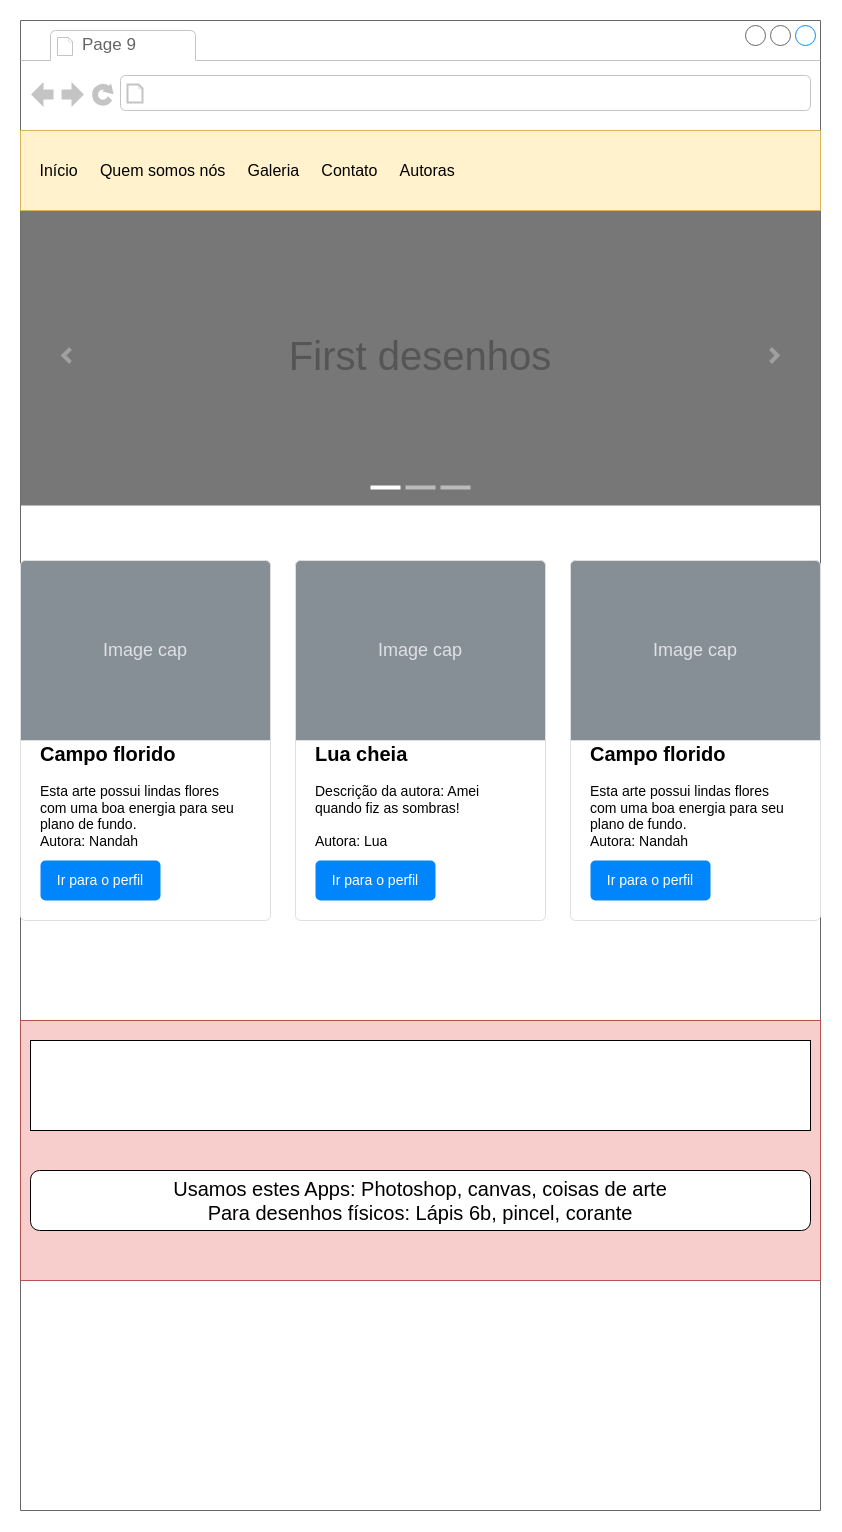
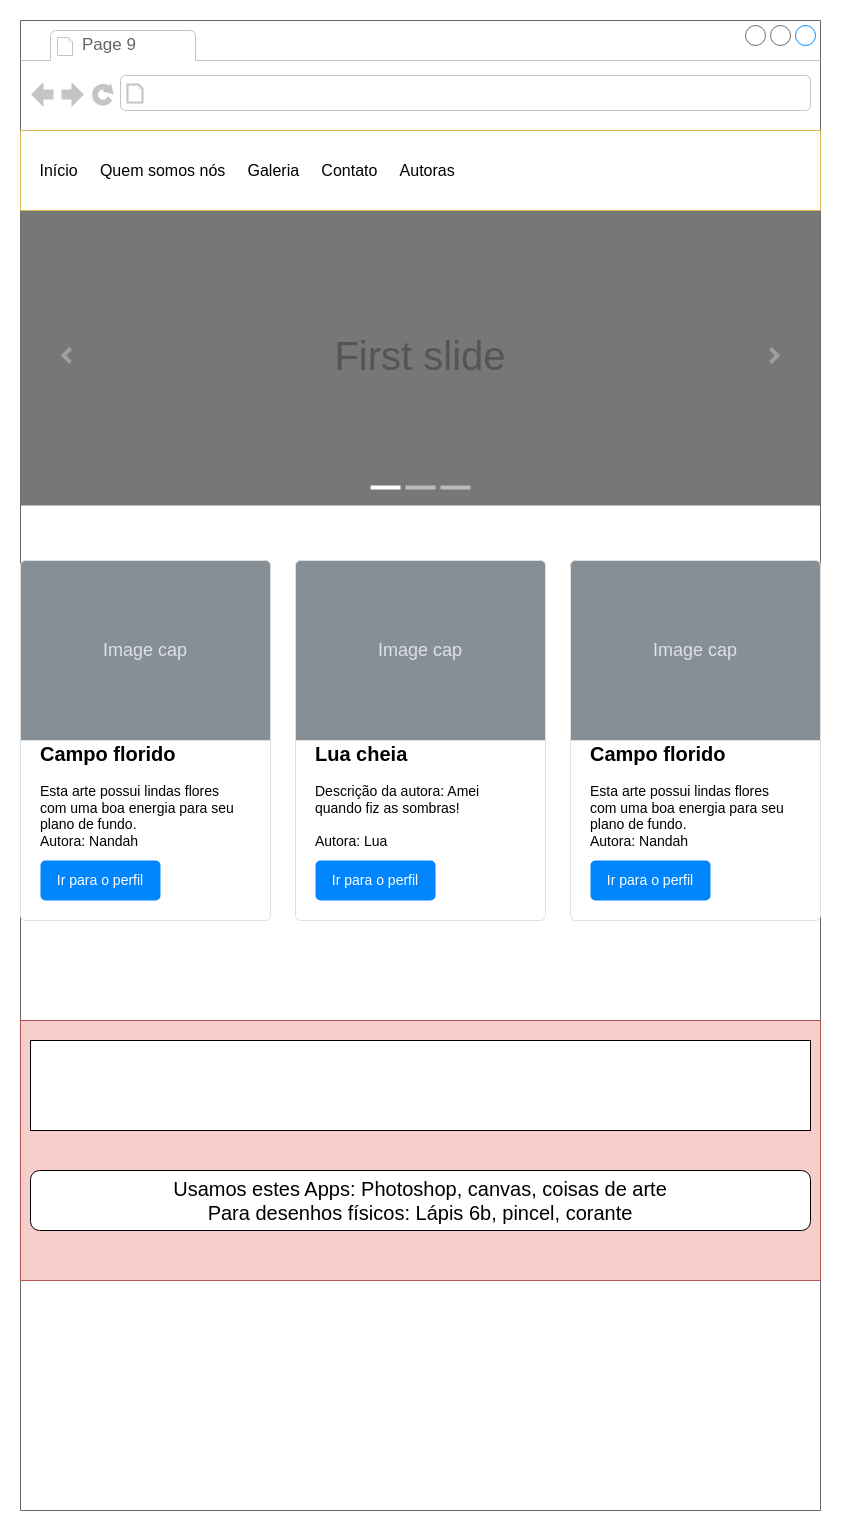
node "Início Quem somos nós Galeria Contato Autoras": fillcolor #fff2cc -> #ffffff
node "First desenhos": label "First desenhos" -> "First slide"
